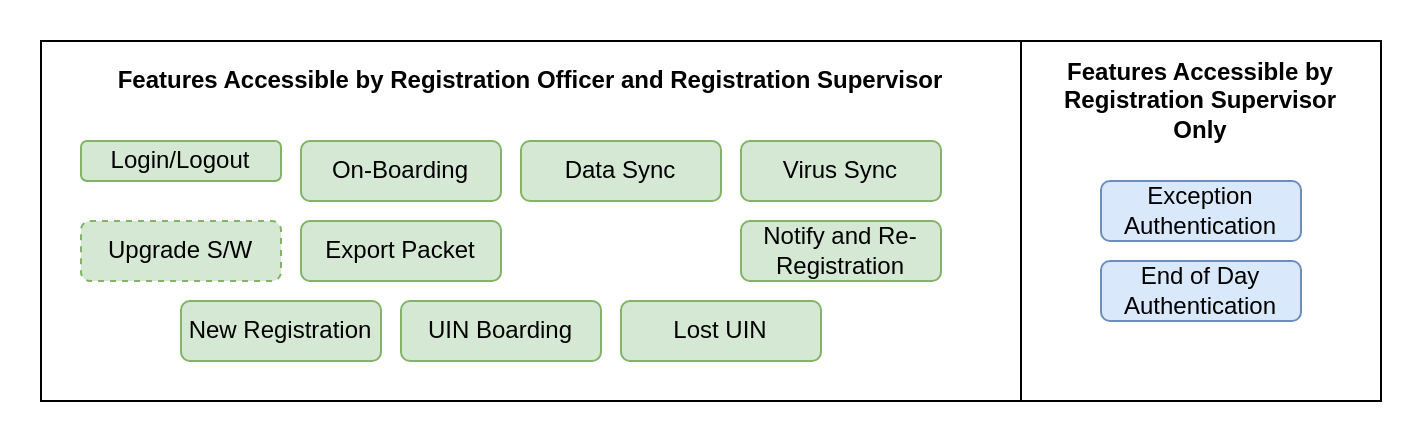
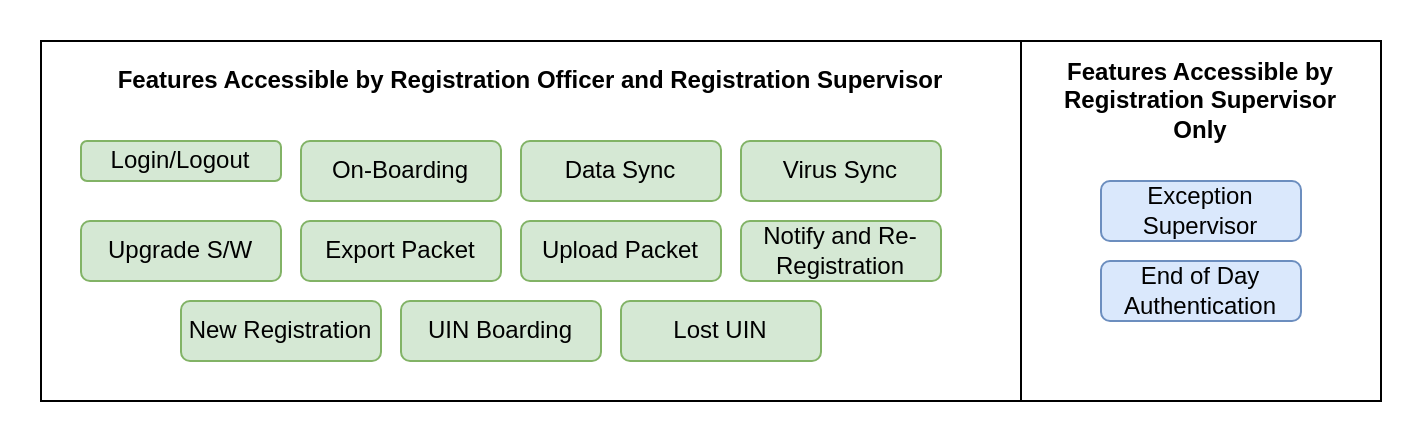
node "Exception Authentication": label "Exception Authentication" -> "Exception Supervisor"
node "Upgrade S/W": style dashed -> solid
node "Upload Packet": added
